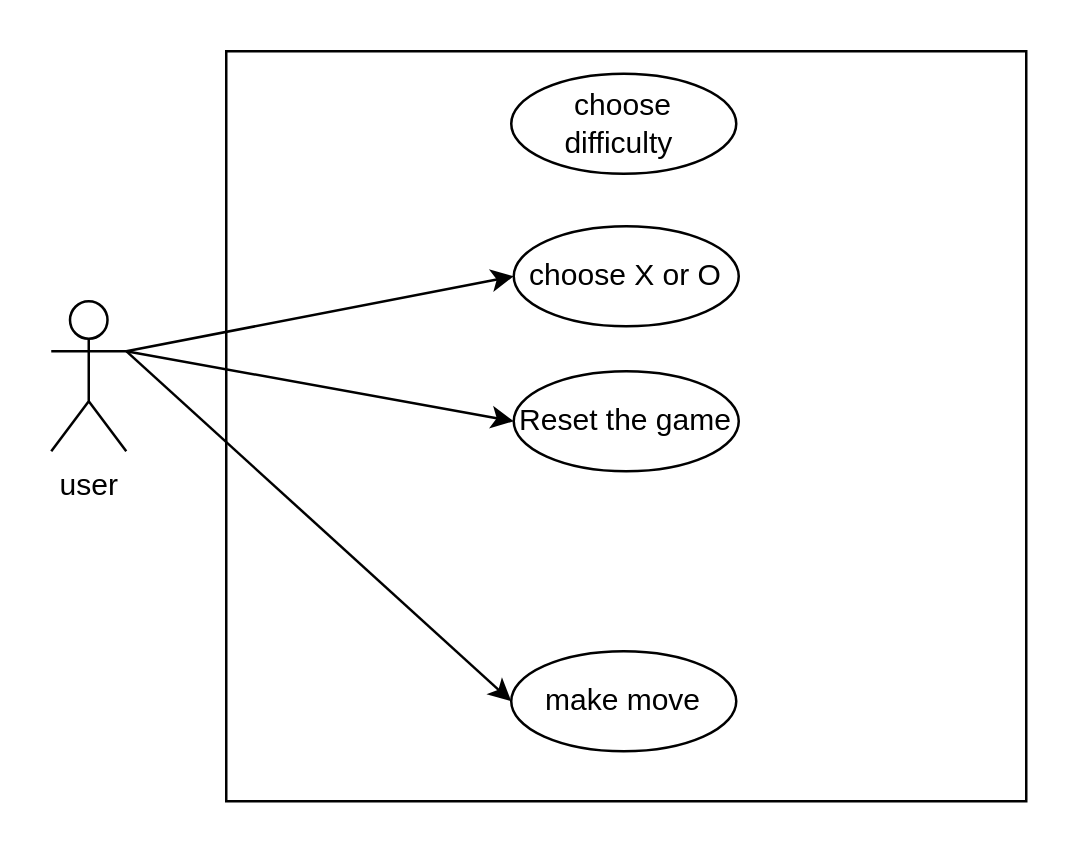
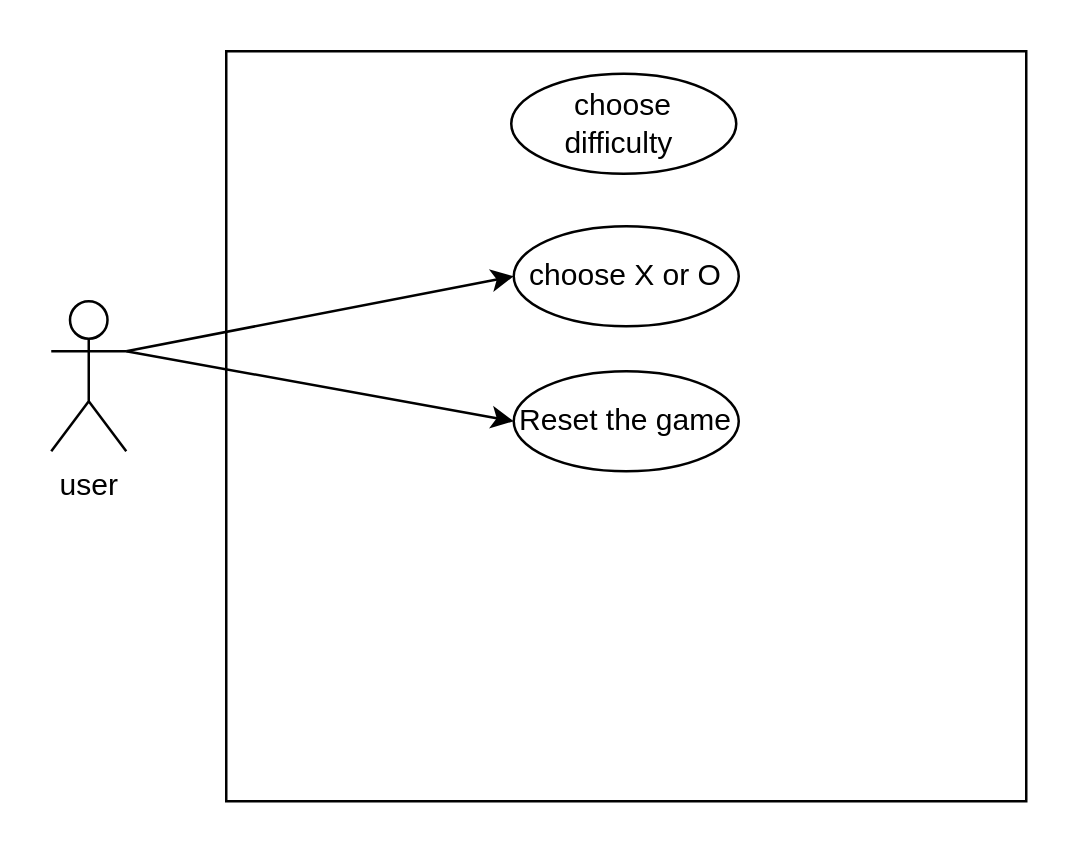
edge "user" -> "make move": removed
node "make move": removed
